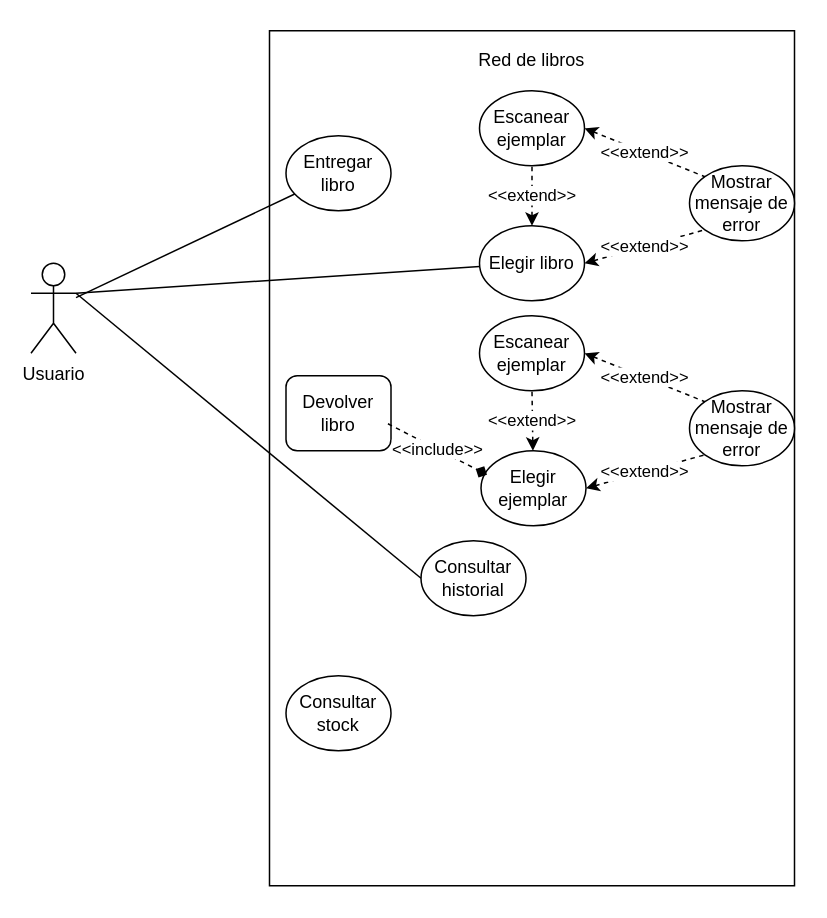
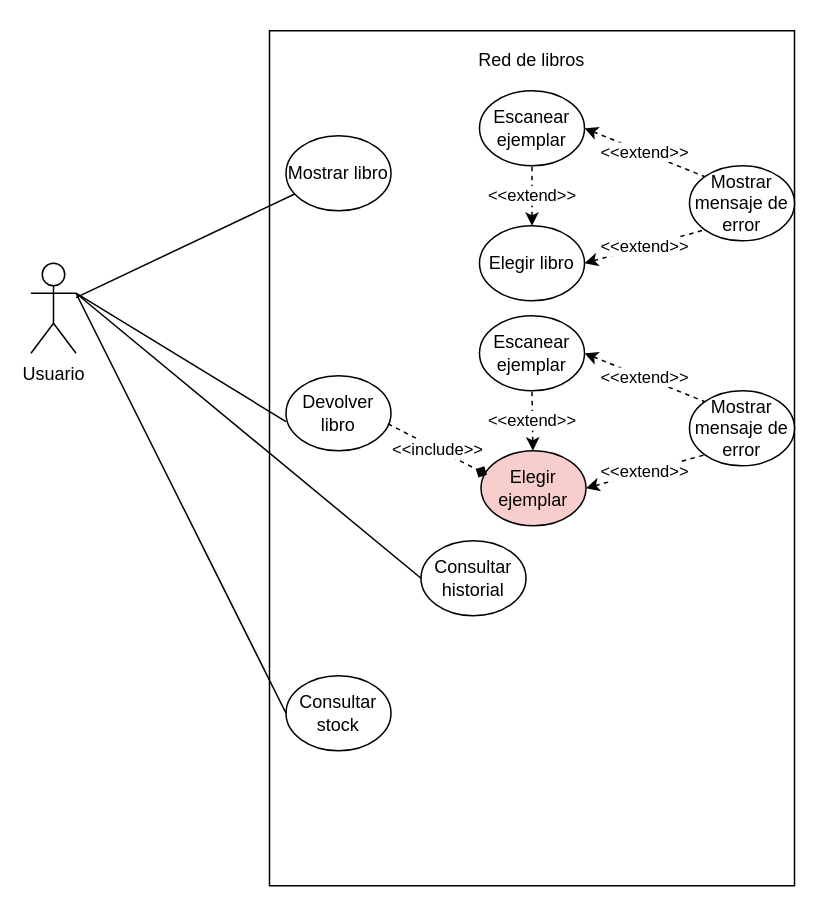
node "Entregar libro": label "Entregar libro" -> "Mostrar libro"
edge "Elegir libro" -- "Usuario": now "Consultar stock" -- "Usuario"
edge "Usuario" -- "Devolver libro": added
node "Devolver libro": shape rounded rectangle -> ellipse
node "Elegir ejemplar": fillcolor #ffffff -> #f8cecc
